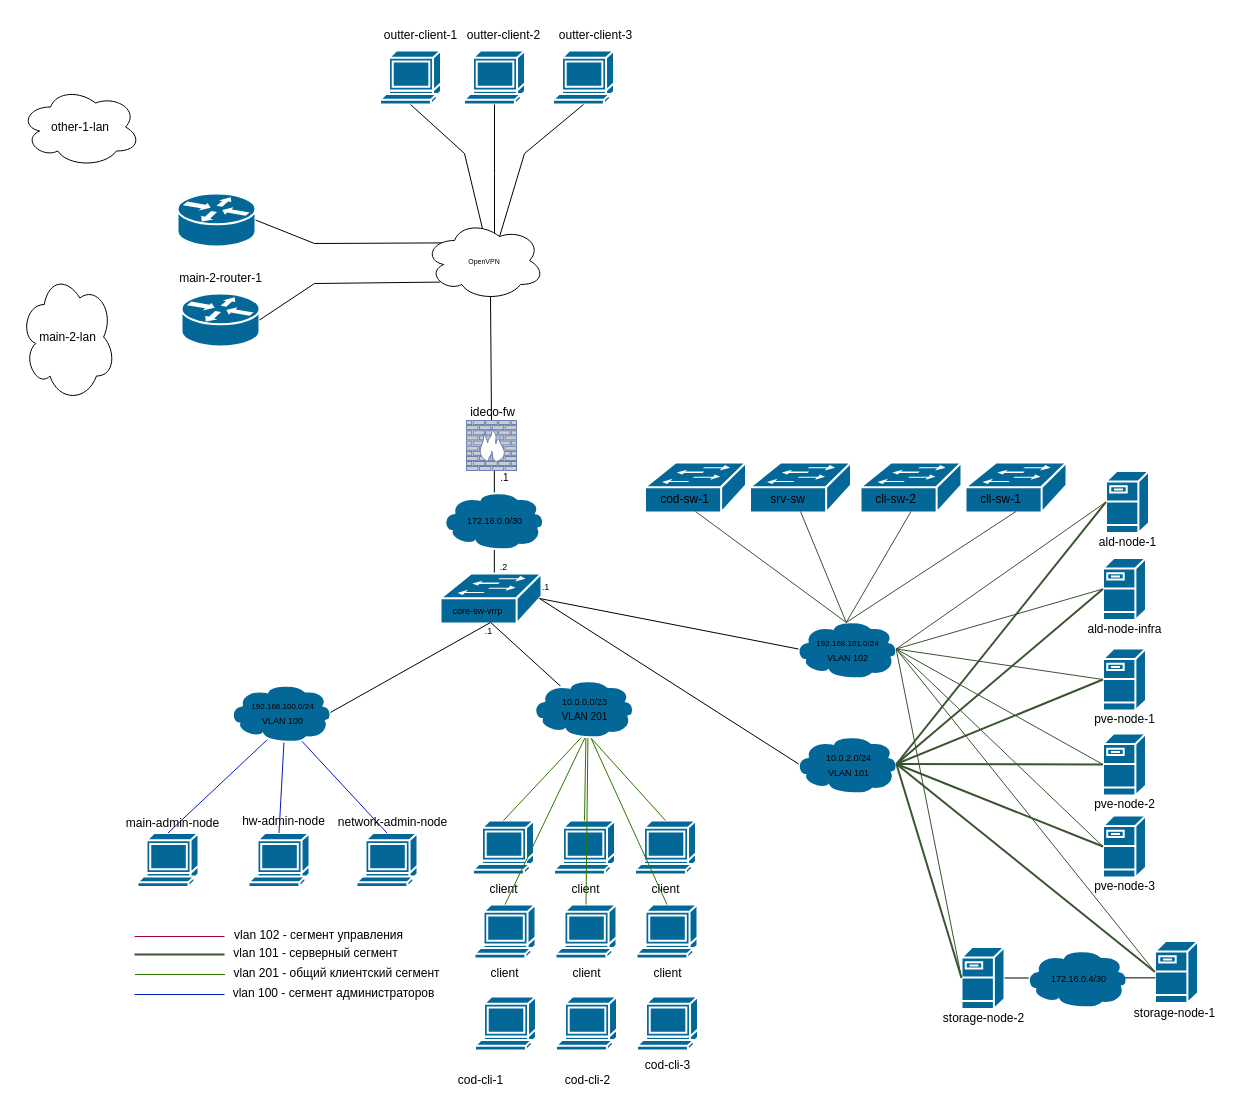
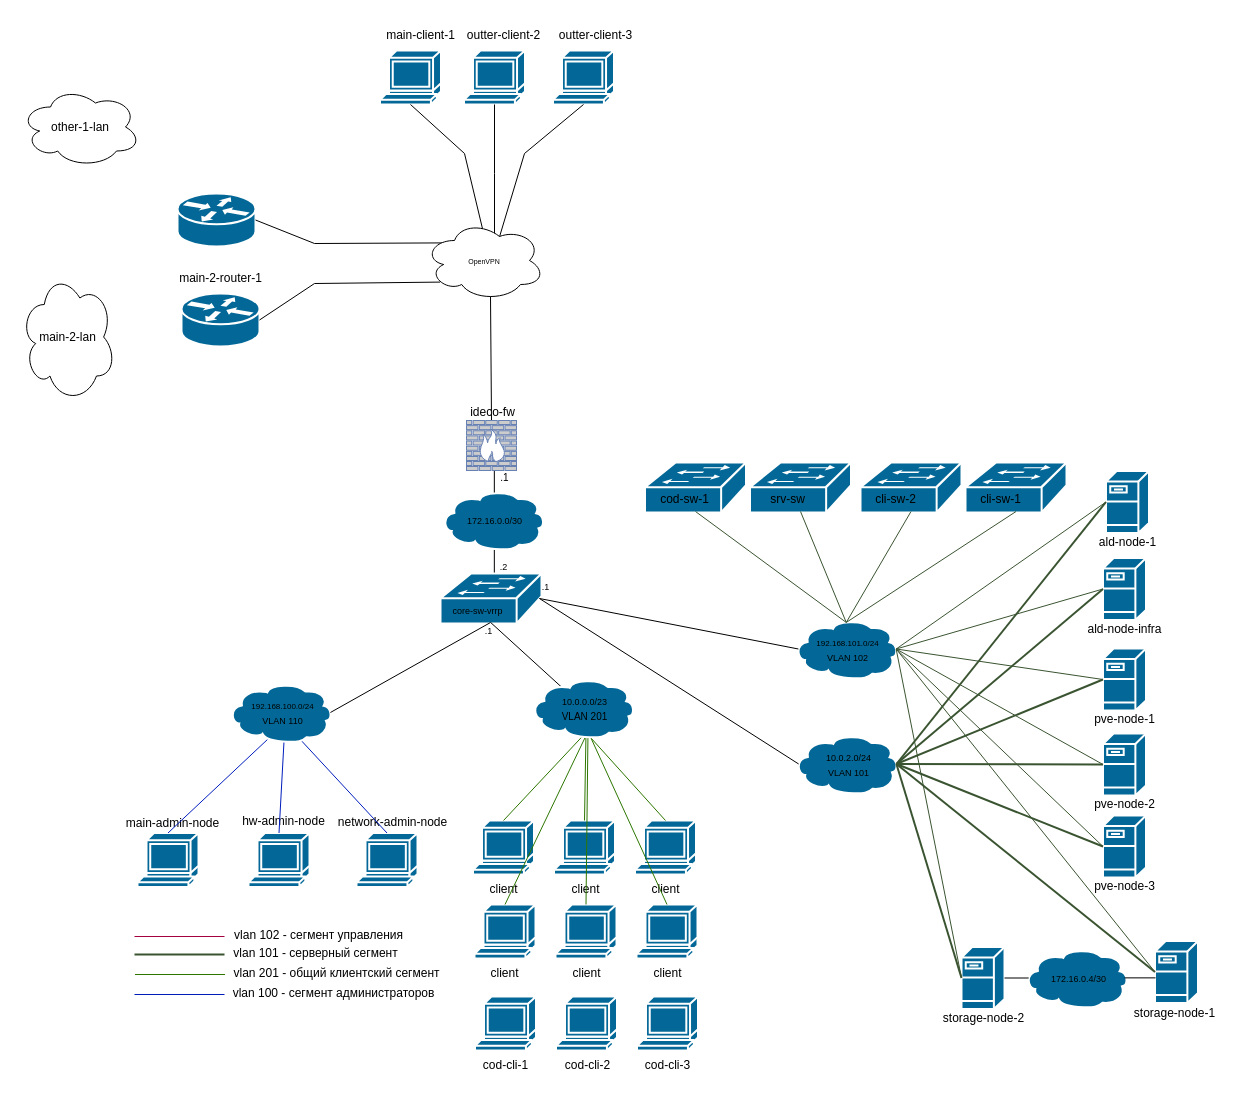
node "outter-client-1": label "outter-client-1" -> "main-client-1"
node "192.168.100.0/24 VLAN 100": label "192.168.100.0/24 VLAN 100" -> "192.168.100.0/24 VLAN 110"
node "cod-cli-1": moved (480, 1081) -> (505, 1066)
node "cod-cli-2": moved (587, 1081) -> (587, 1066)
